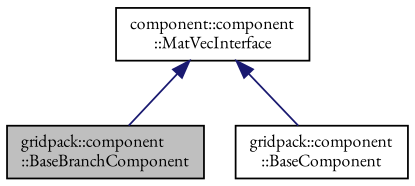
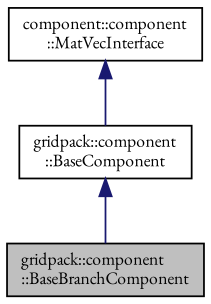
edge "gridpack::component ::BaseBranchComponent" -> "component::component ::MatVecInterface": now "gridpack::component ::BaseBranchComponent" -> "gridpack::component ::BaseComponent"
